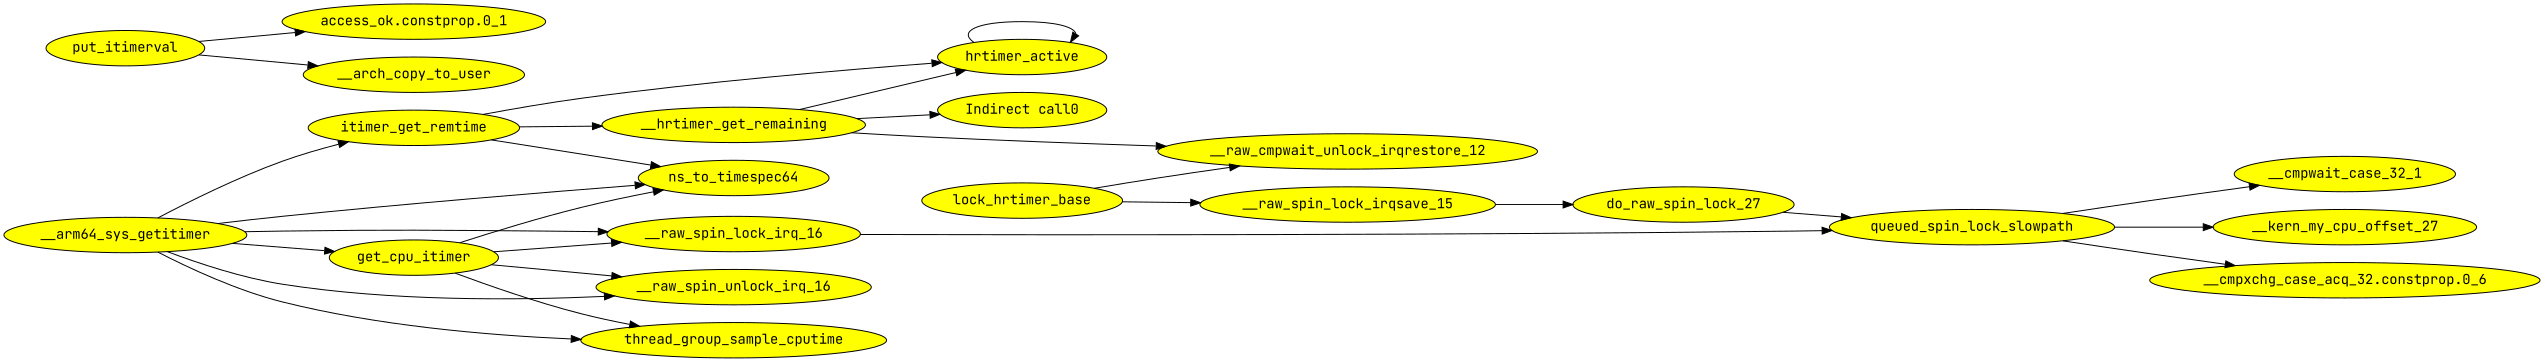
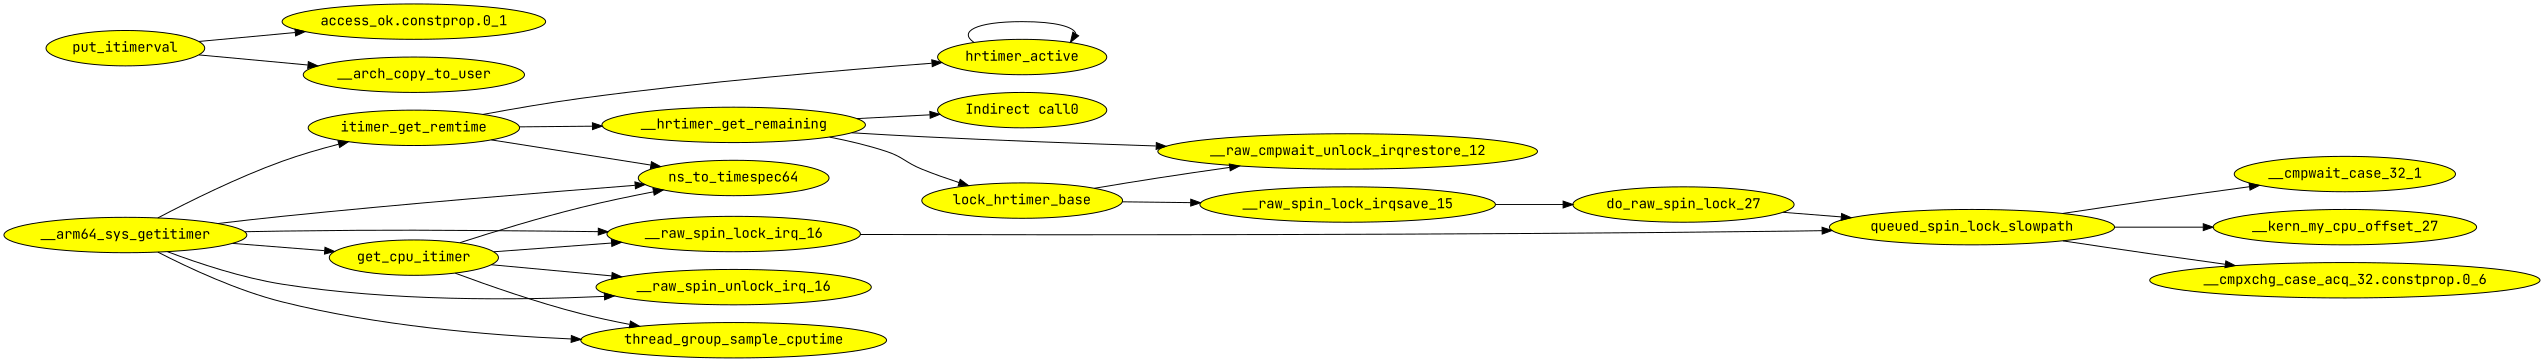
edge "__hrtimer_get_remaining" -> "hrtimer_active": now "__hrtimer_get_remaining" -> "lock_hrtimer_base"
